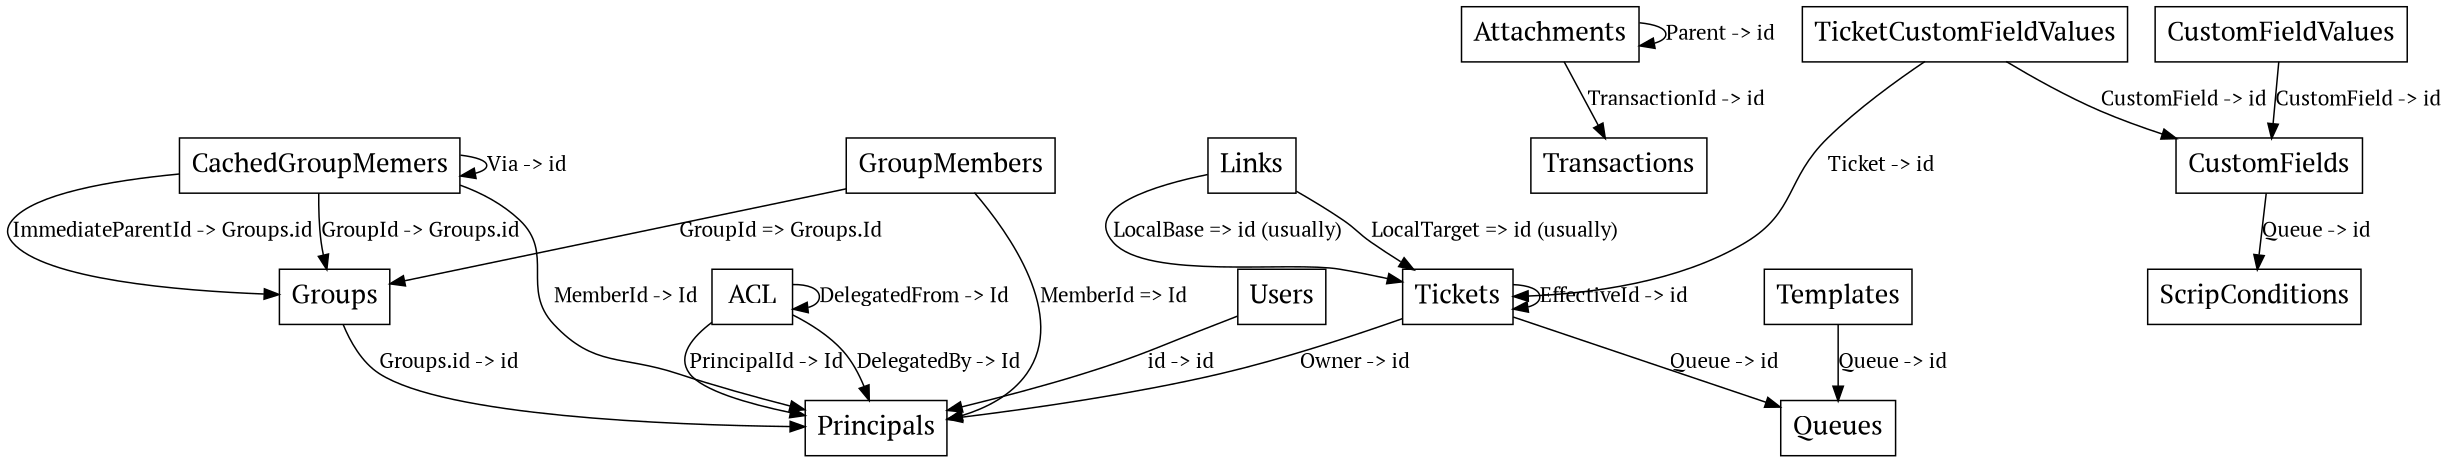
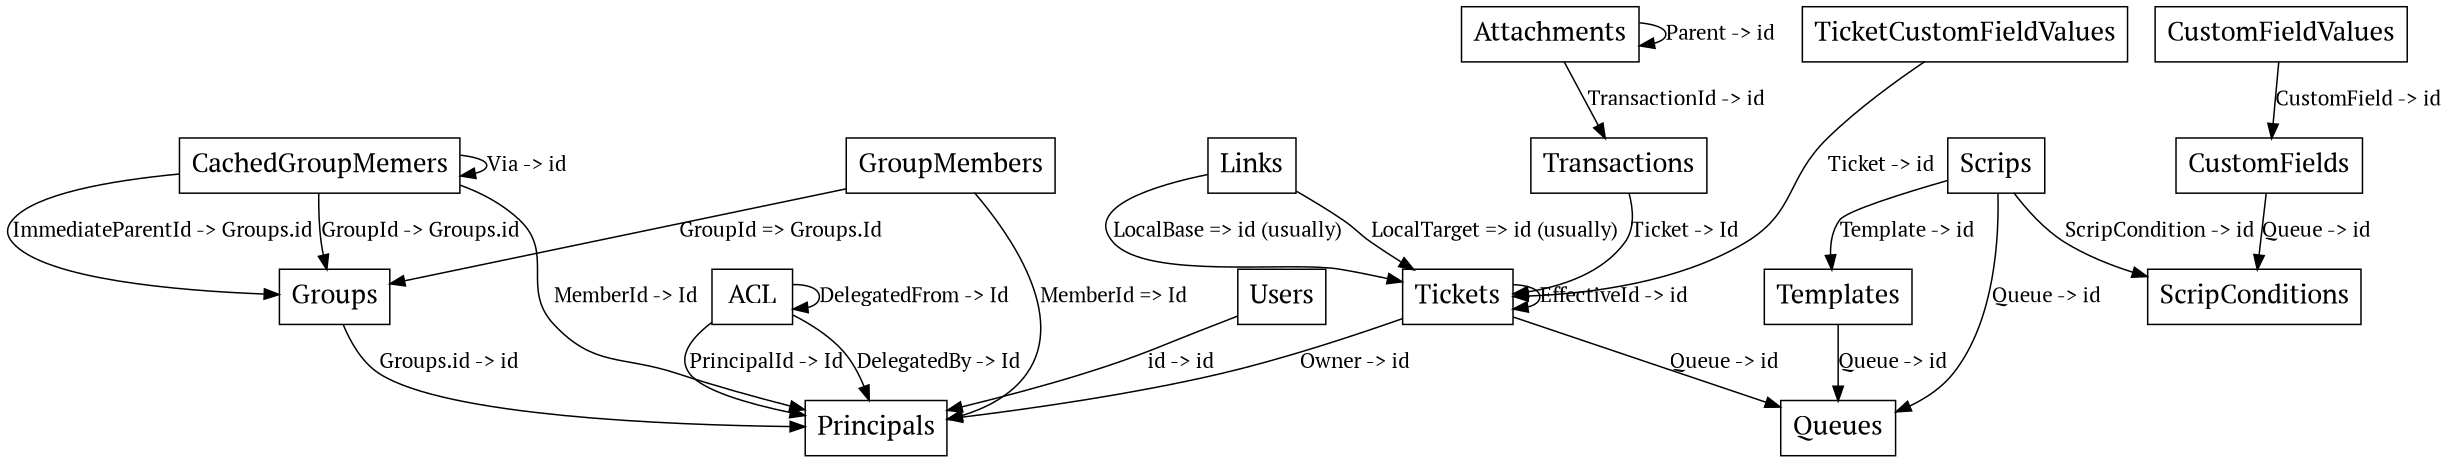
edge "TicketCustomFieldValues" -> "CustomFields": removed, label "CustomField -> id"
node "Scrips": added
edge "Transactions" -> "Tickets": added, label "Ticket -> Id"
